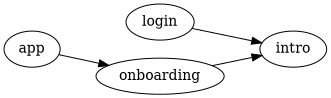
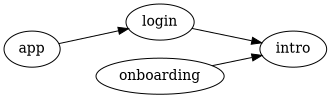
edge "app" -> "onboarding": now "app" -> "login"
